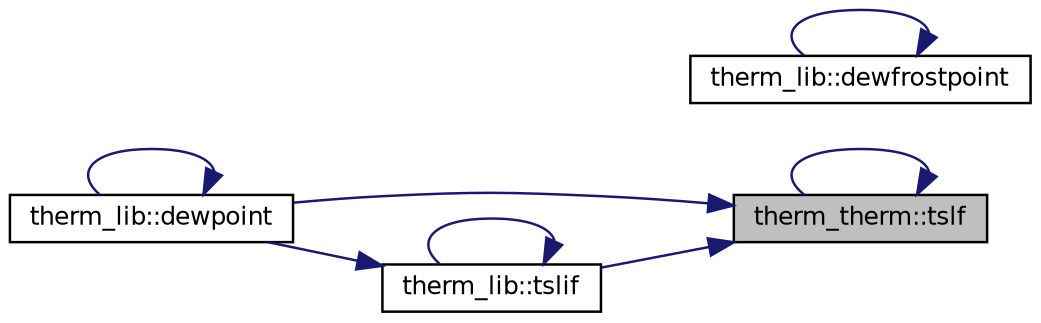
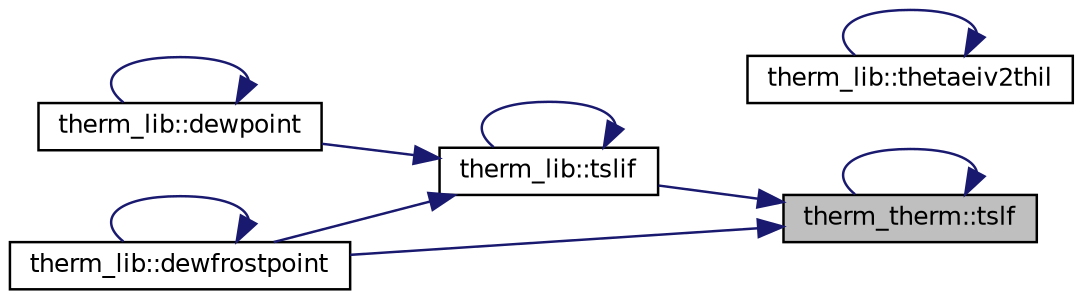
node "therm_lib::thetaeiv2thil": added
edge "therm_lib::dewpoint" -> "therm_therm::tslf": now "therm_lib::dewfrostpoint" -> "therm_therm::tslf"
edge "therm_lib::dewfrostpoint" -> "therm_lib::tslif": added
